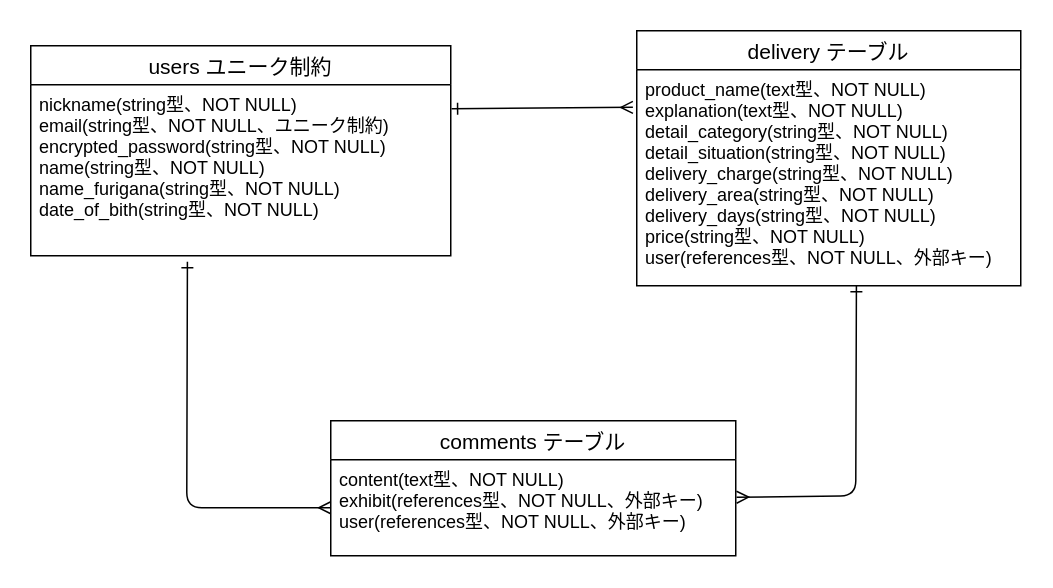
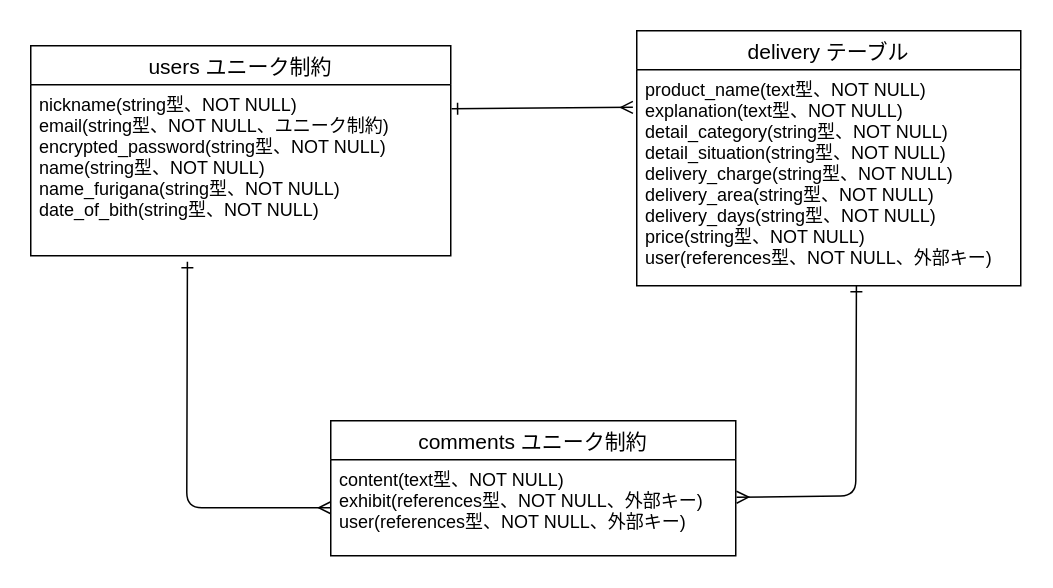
node "comments テーブル": label "comments テーブル" -> "comments ユニーク制約"
